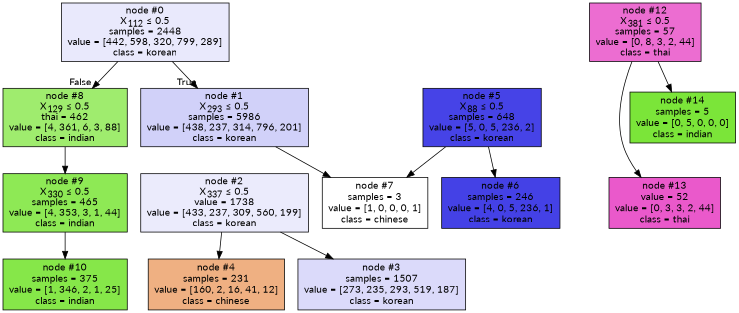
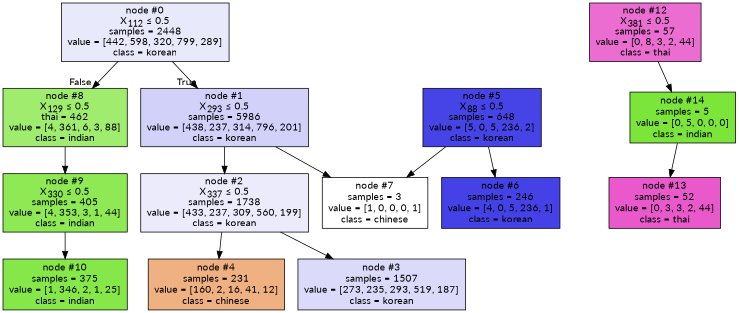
edge "node #12" -> "node #13": now "node #14" -> "node #13"
edge "node #1" -> "node #2": added
node "node #13": text "value = 52" -> "samples = 52"
node "node #9": text "samples = 465" -> "samples = 405"
node "node #2": text "value = 1738" -> "samples = 1738"
